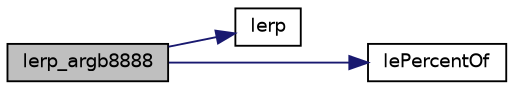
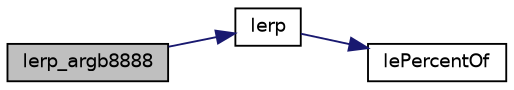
edge "lerp_argb8888" -> "lePercentOf": now "lerp" -> "lePercentOf"
